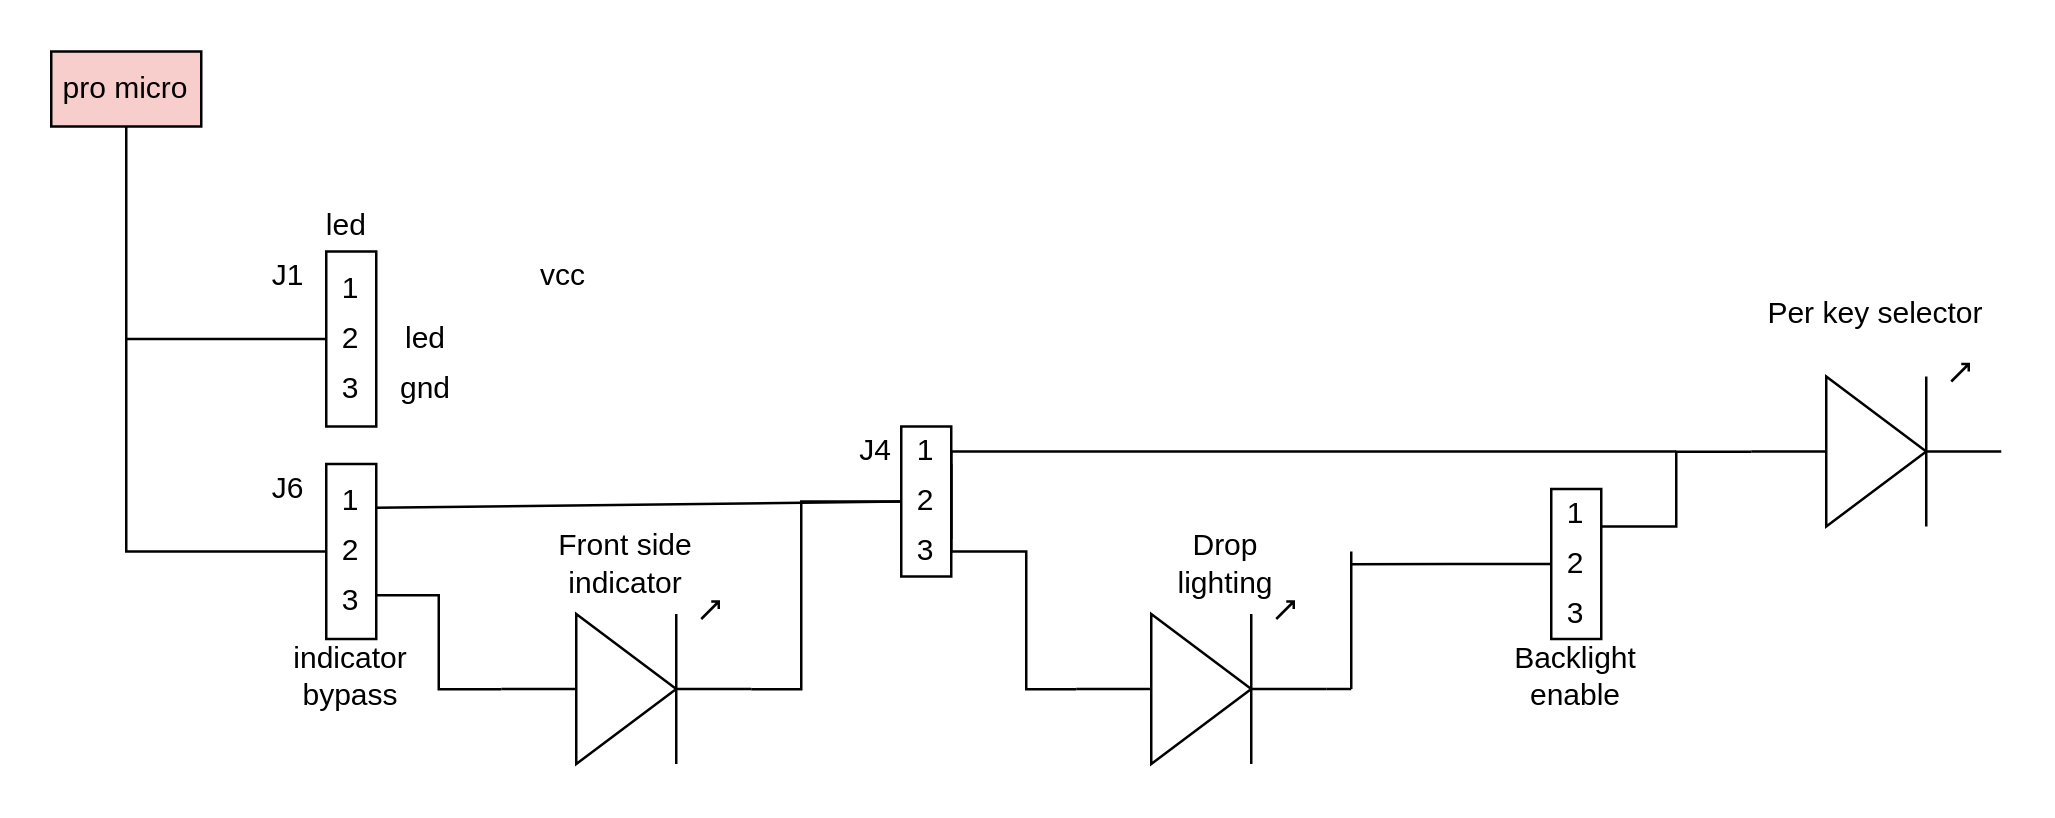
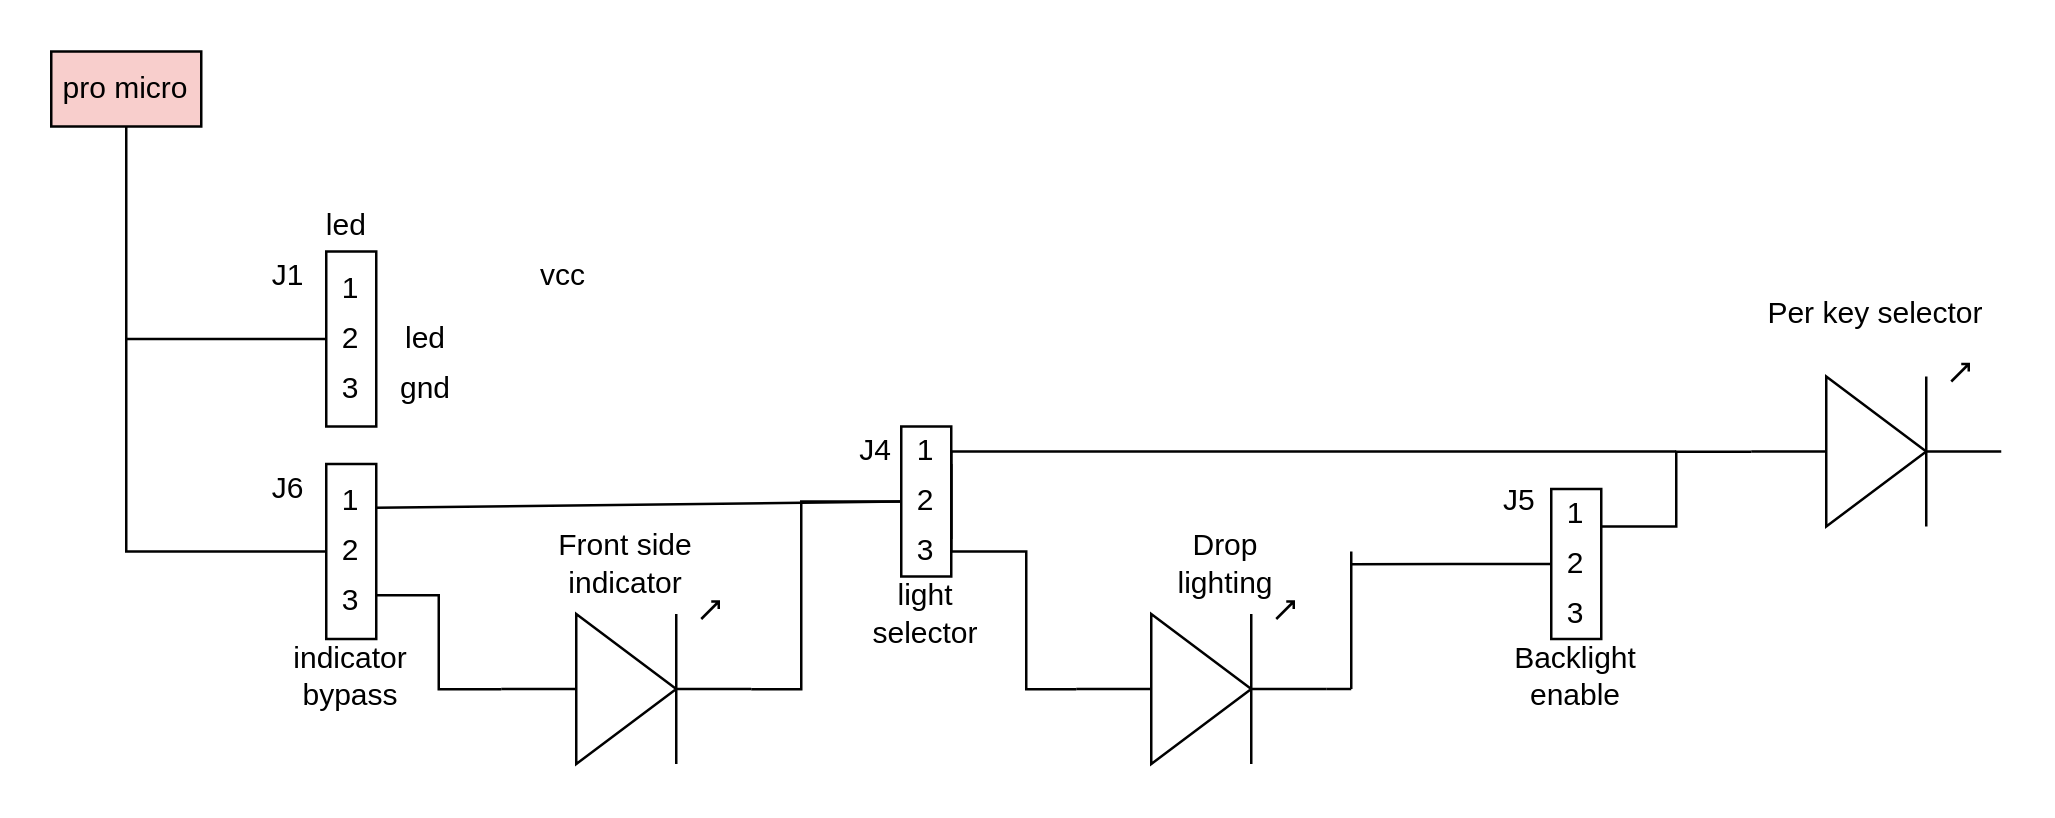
node "J5": added
node "light selector": added
